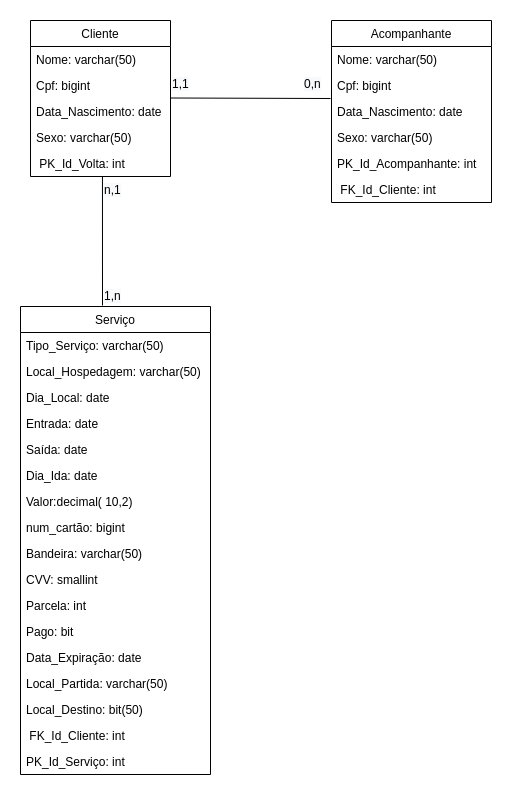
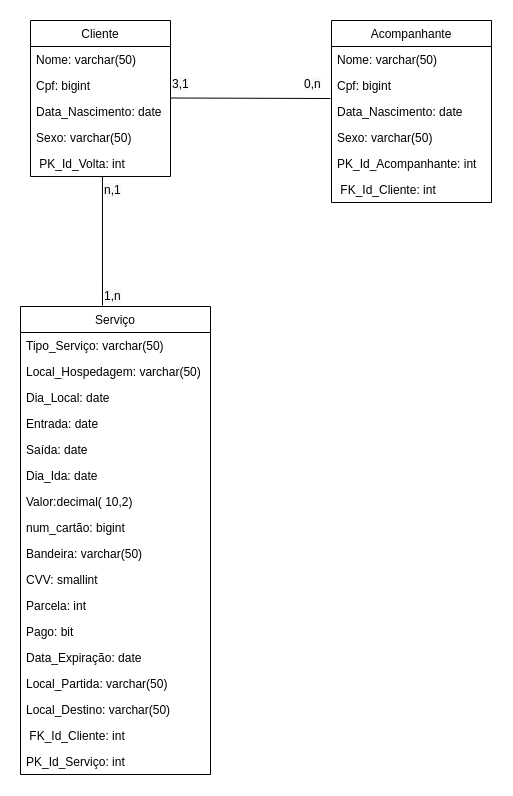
node "1,1": label "1,1" -> "3,1"
node "Local_Destino: bit(50)": label "Local_Destino: bit(50)" -> "Local_Destino: varchar(50)"
